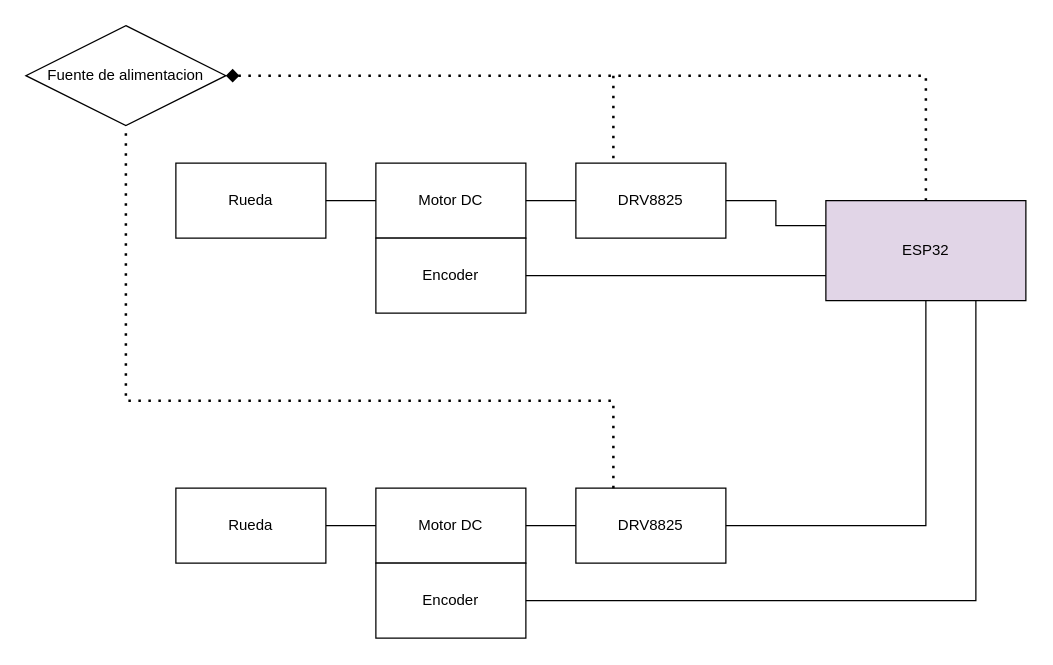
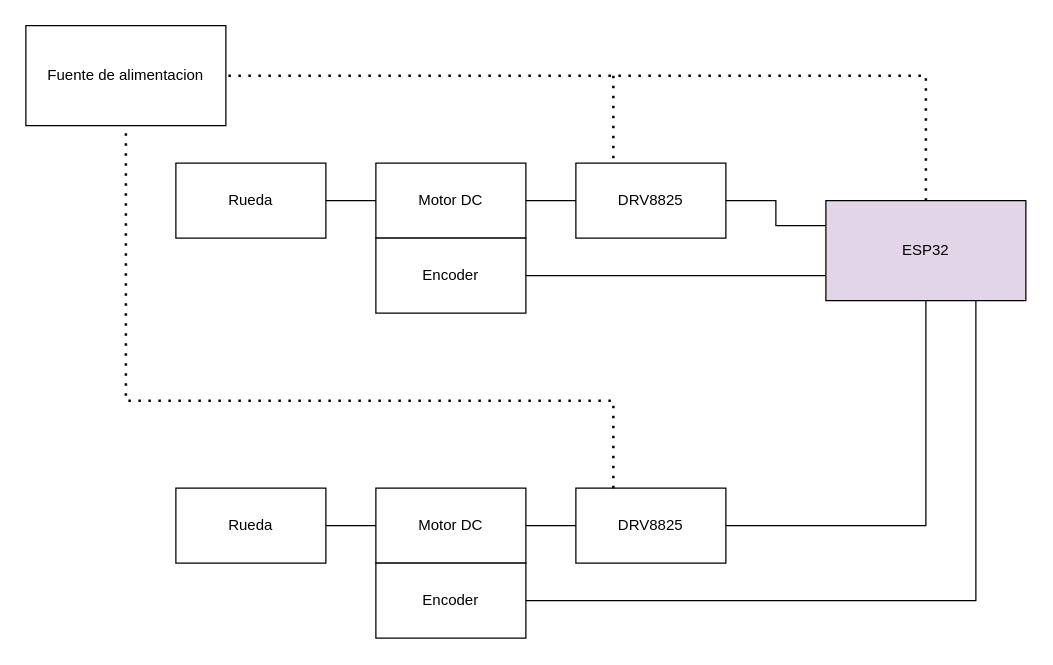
node "Fuente de alimentacion": shape diamond -> rectangle
edge "ESP32" -> "Fuente de alimentacion": arrowhead diamond -> none
